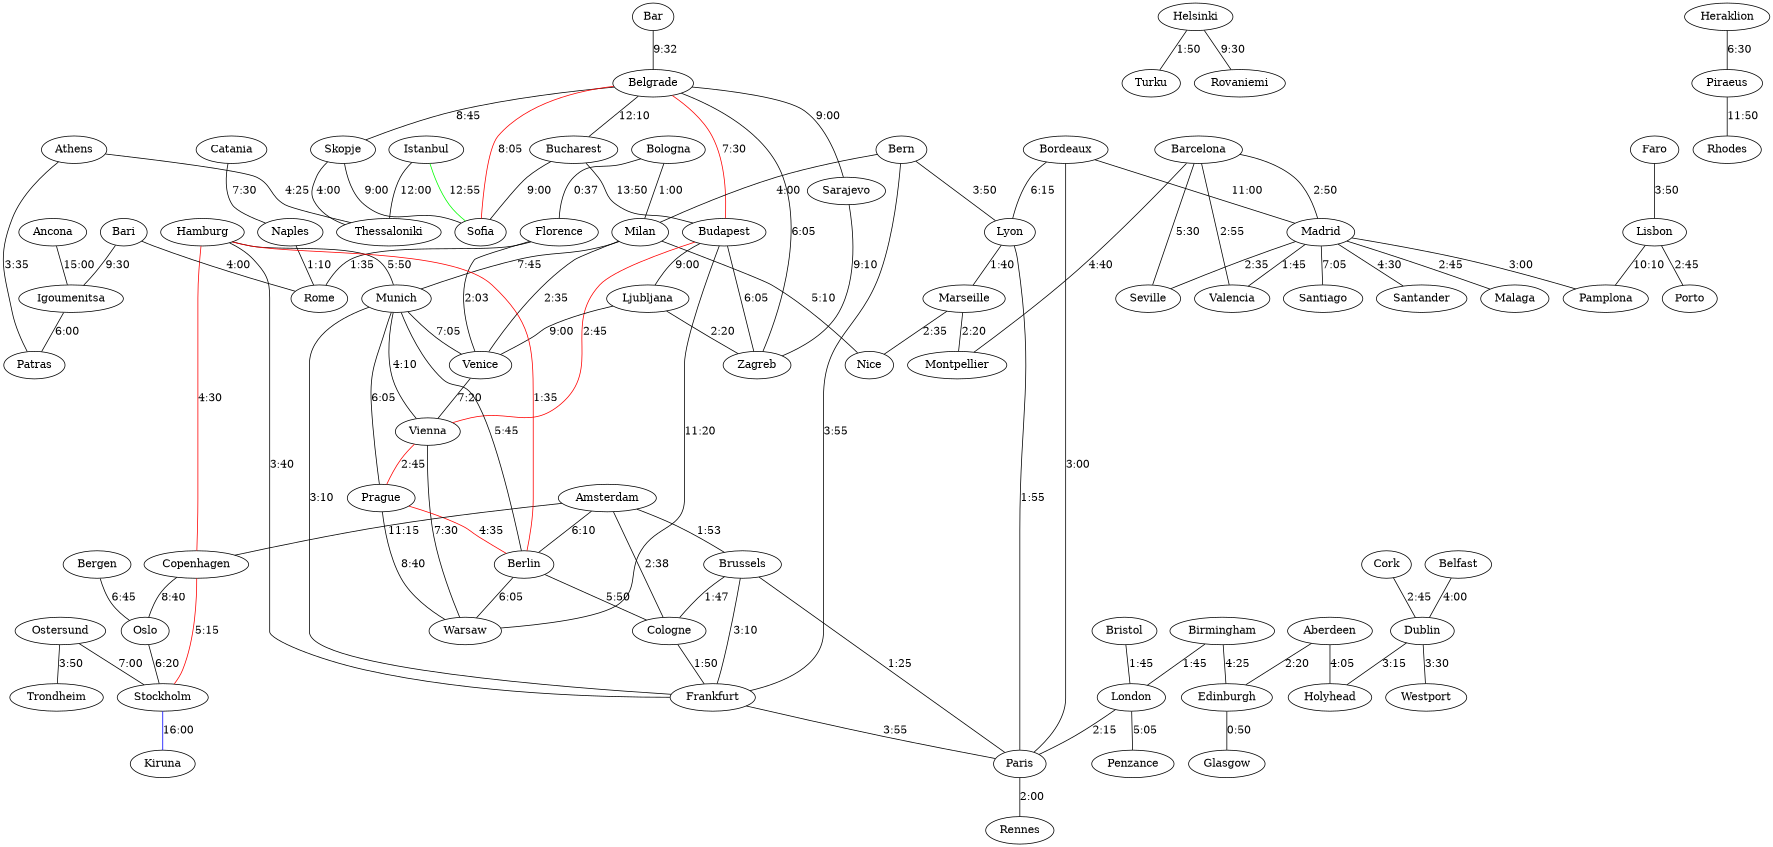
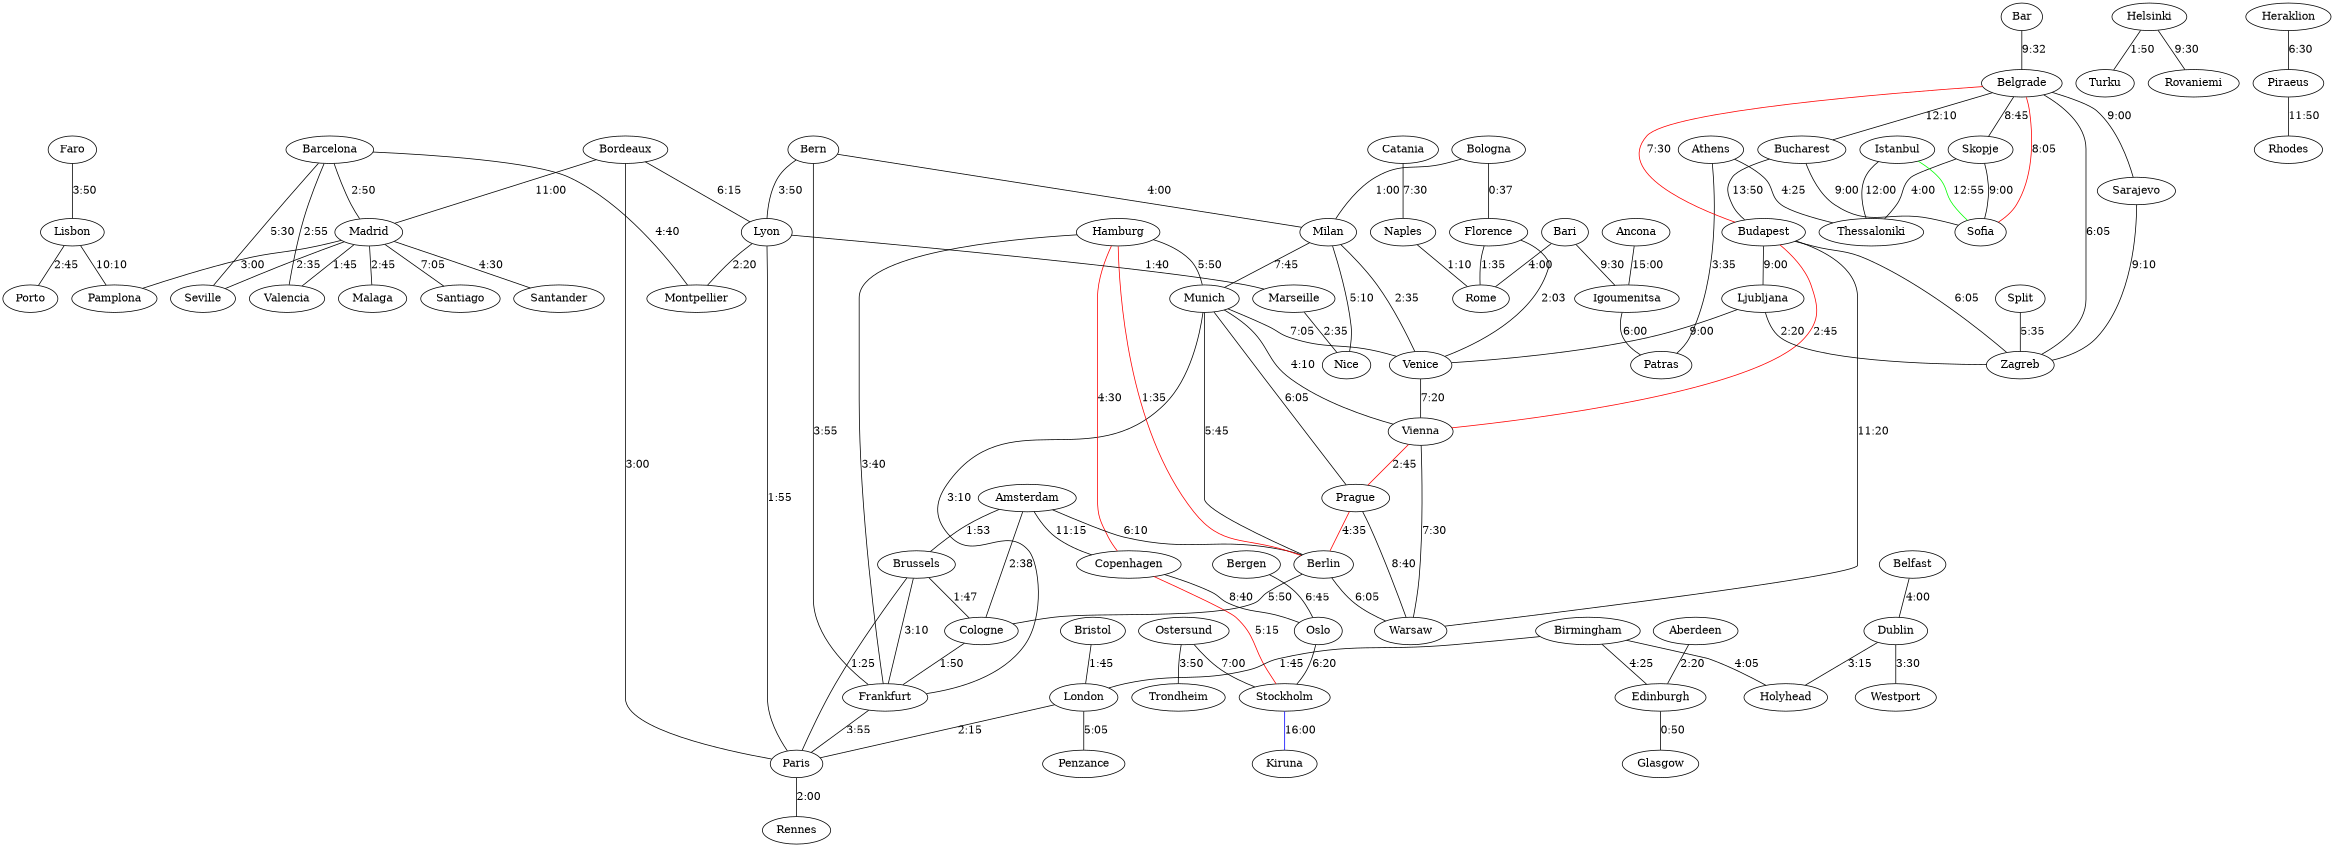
node "Split": added
edge "Marseille" -- "Montpellier": now "Lyon" -- "Montpellier"
node "Cork": removed
edge "Aberdeen" -- "Holyhead": now "Birmingham" -- "Holyhead"
